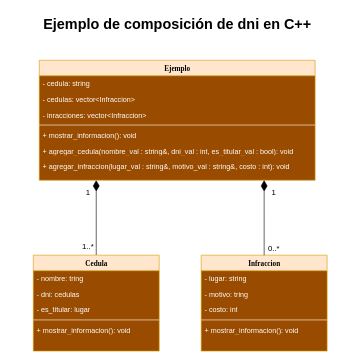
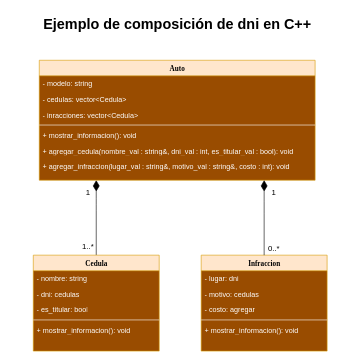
node "Ejemplo": label "Ejemplo" -> "Auto"
node "- cedula: string": label "- cedula: string" -> "- modelo: string"
node "- cedulas: vector<Infraccion>": label "- cedulas: vector<Infraccion>" -> "- cedulas: vector<Cedula>"
node "- inracciones: vector<Infraccion>": label "- inracciones: vector<Infraccion>" -> "- inracciones: vector<Cedula>"
node "- nombre: tring": label "- nombre: tring" -> "- nombre: string"
node "- lugar: string": label "- lugar: string" -> "- lugar: dni"
node "- motivo: tring": label "- motivo: tring" -> "- motivo: cedulas"
node "- es_titular: lugar": label "- es_titular: lugar" -> "- es_titular: bool"
node "- costo: int": label "- costo: int" -> "- costo: agregar"
